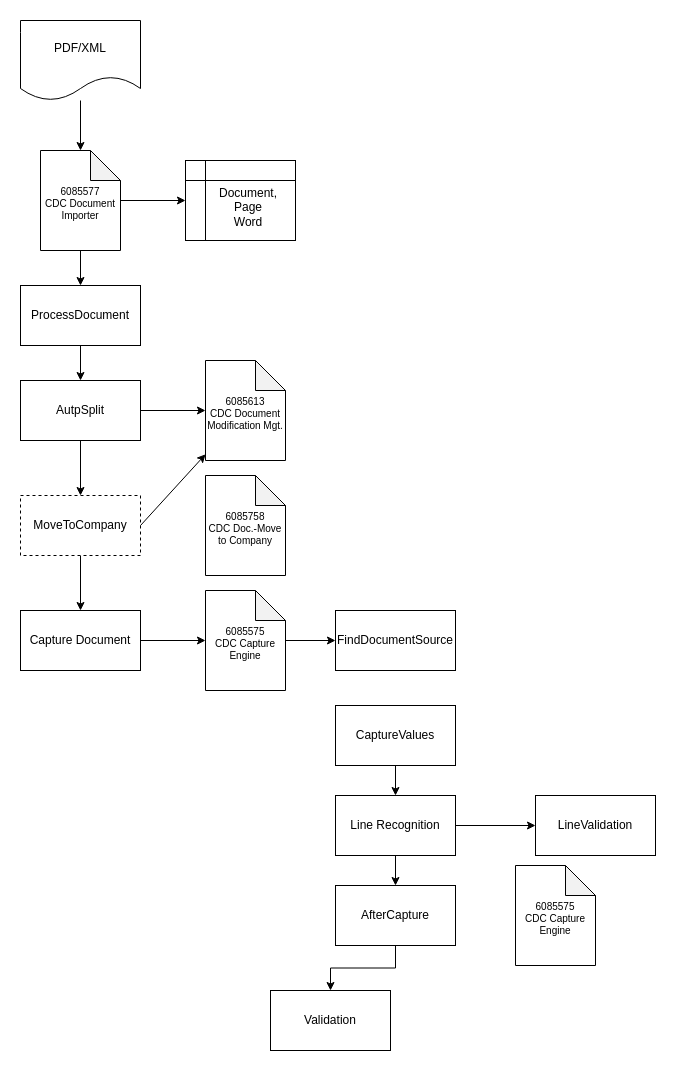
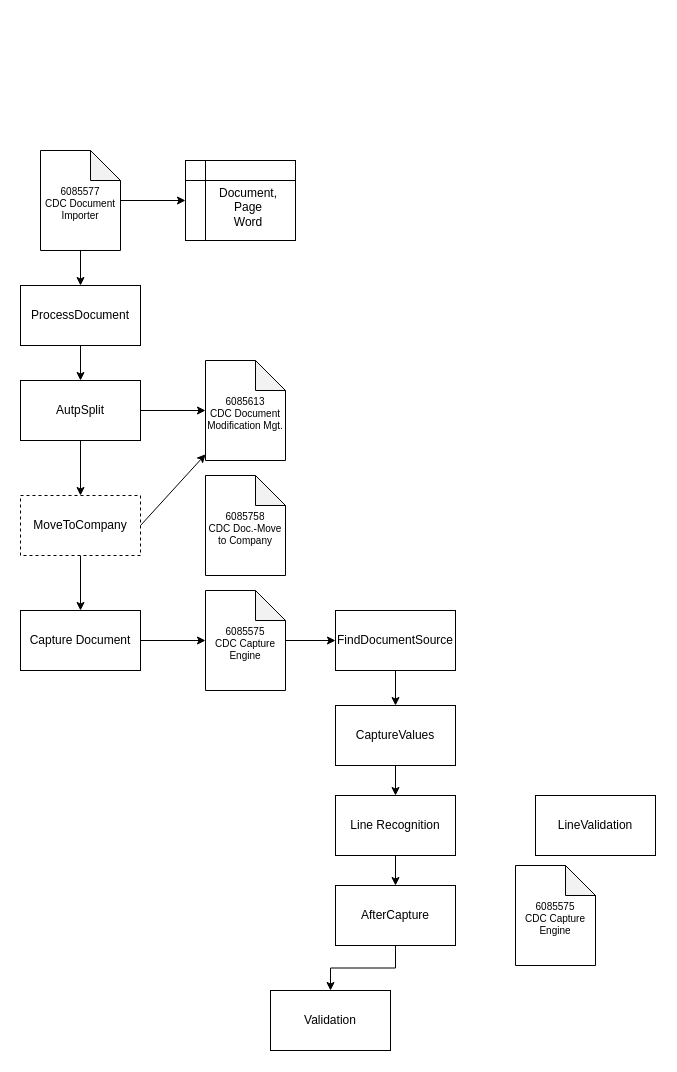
node "PDF/XML": removed
edge "PDF/XML" -> "6085577 CDC Document Importer": removed
edge "FindDocumentSource" -> "CaptureValues": added
edge "Line Recognition" -> "LineValidation": removed
